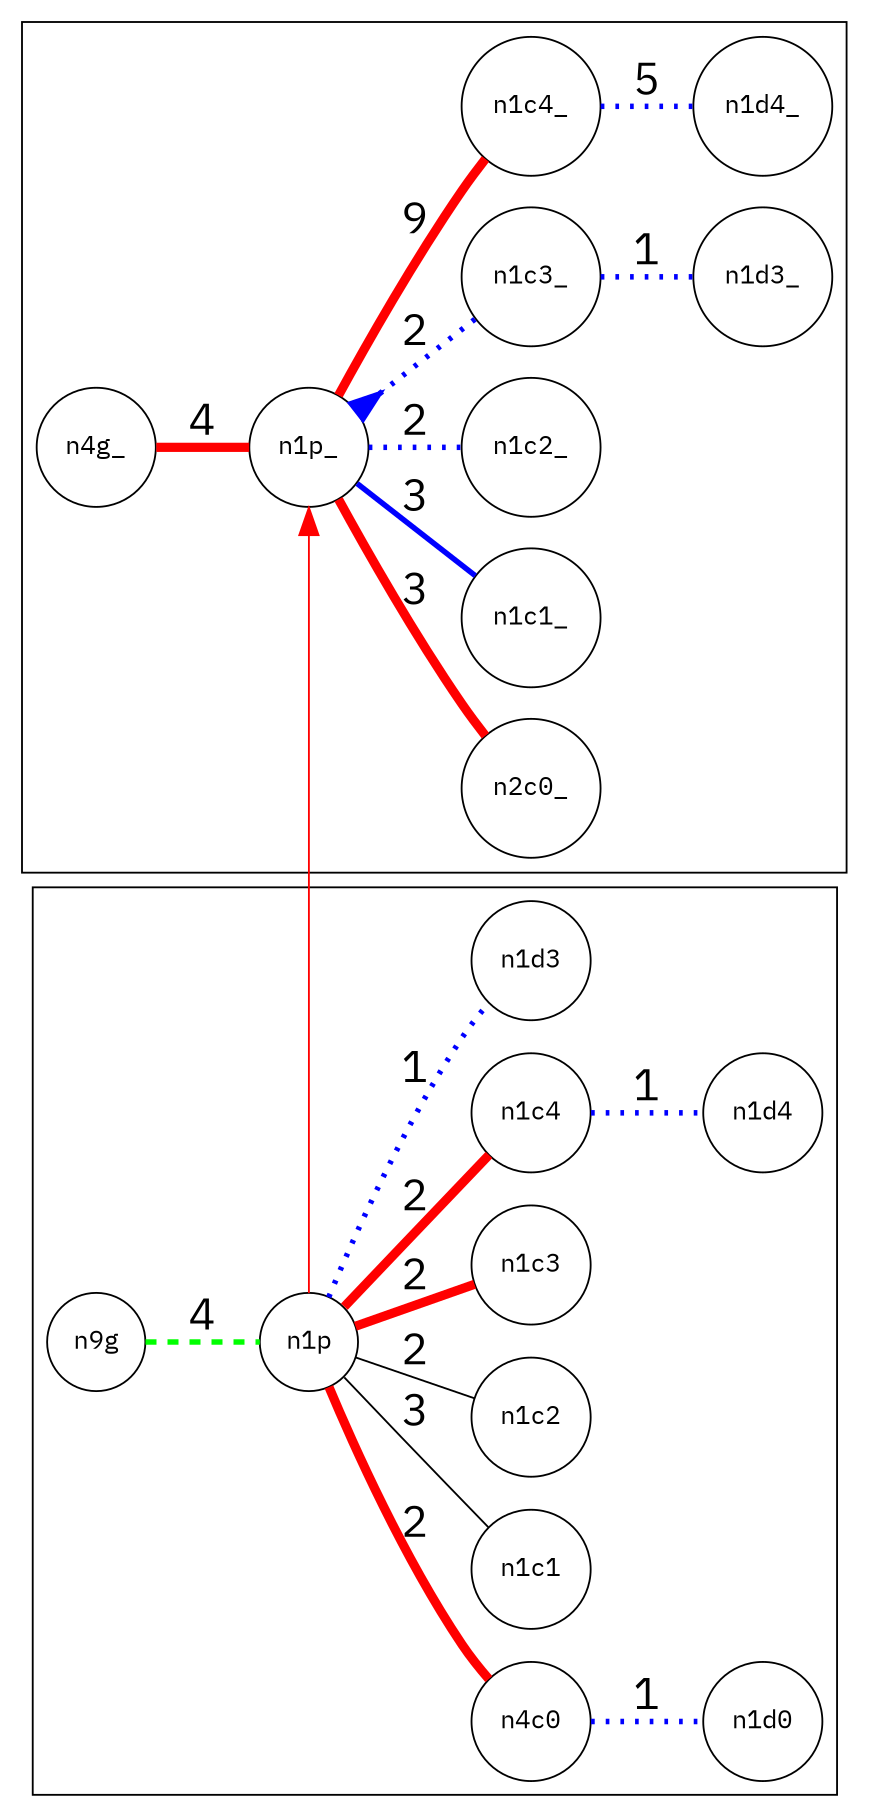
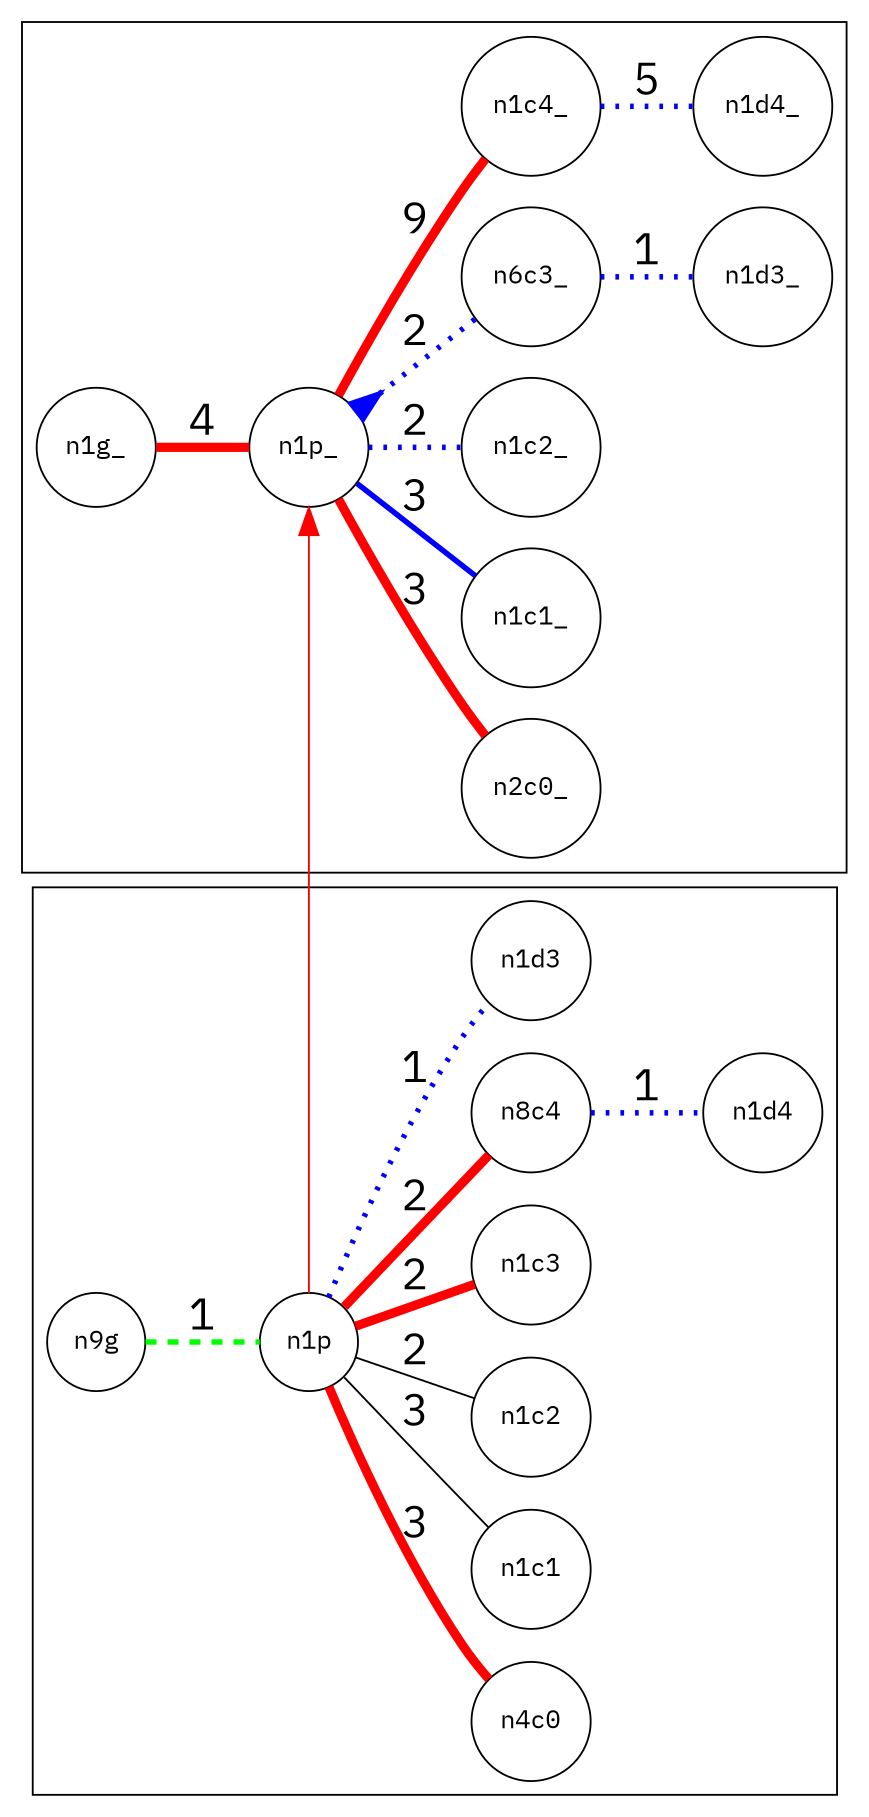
node "n1c3_": label "n1c3_" -> "n6c3_"
node "n4g_": label "n4g_" -> "n1g_"
node "n1c4": label "n1c4" -> "n8c4"
edge "n9g" -- "n1p": label "4" -> "1"
edge "n1p" -- "n4c0": label "2" -> "3"
node "n1d0": removed
